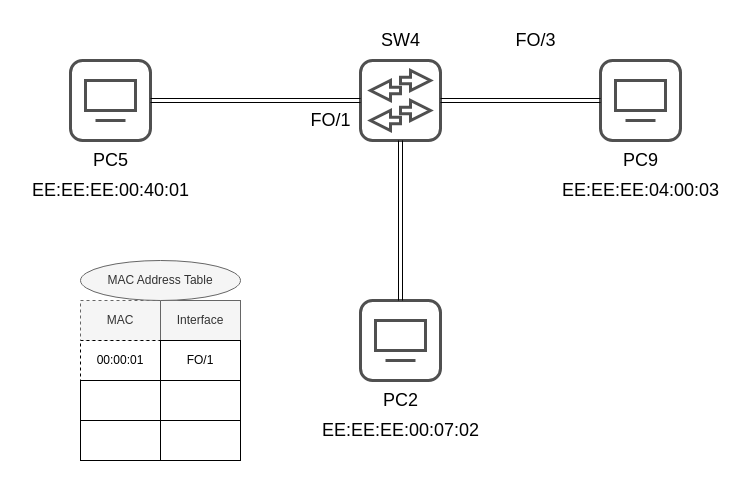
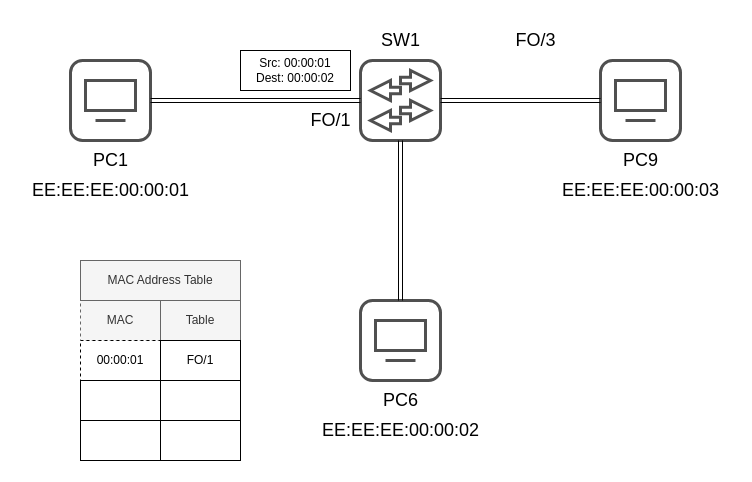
node "SW4": label "SW4" -> "SW1"
node "Src: 00:00:01 Dest: 00:00:02": added
node "PC5": label "PC5" -> "PC1"
node "EE:EE:EE:00:40:01": label "EE:EE:EE:00:40:01" -> "EE:EE:EE:00:00:01"
node "EE:EE:EE:04:00:03": label "EE:EE:EE:04:00:03" -> "EE:EE:EE:00:00:03"
node "MAC Address Table": shape ellipse -> rectangle
node "Interface": label "Interface" -> "Table"
node "PC2": label "PC2" -> "PC6"
node "EE:EE:EE:00:07:02": label "EE:EE:EE:00:07:02" -> "EE:EE:EE:00:00:02"
